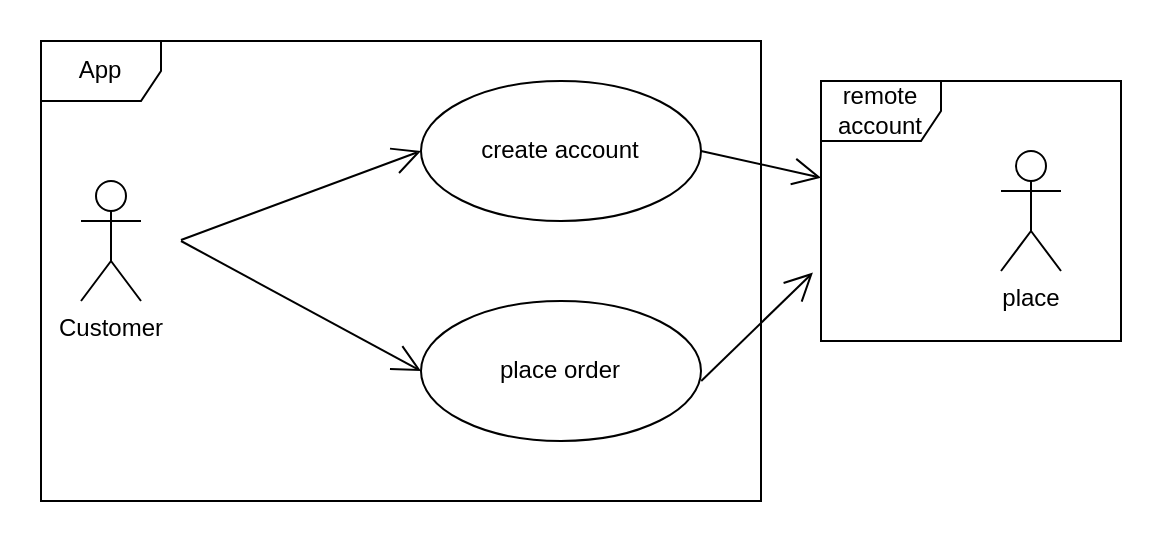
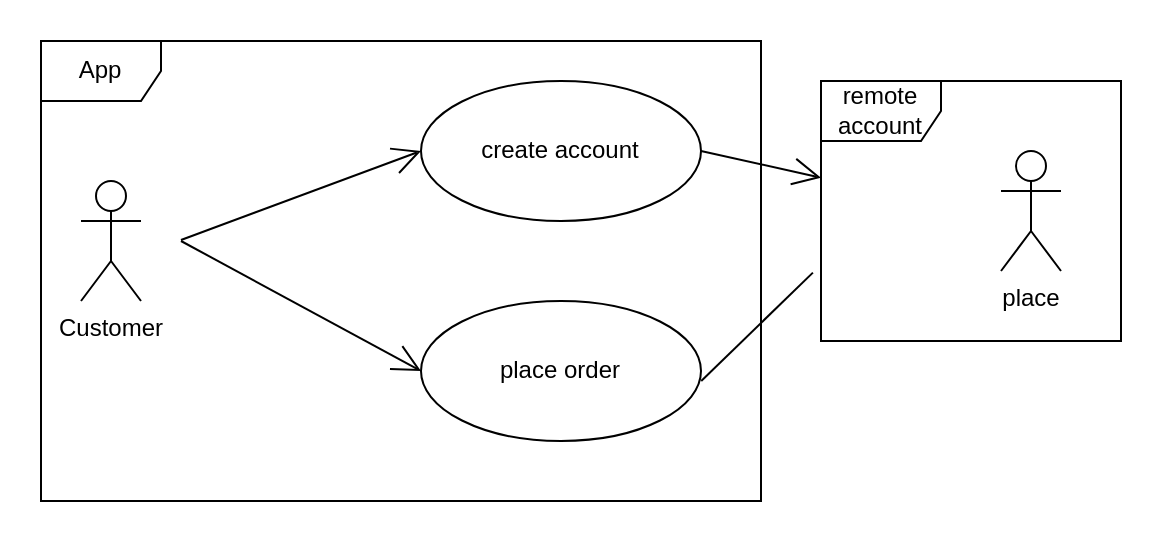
edge "App" -> "remote account": arrowhead open -> none
